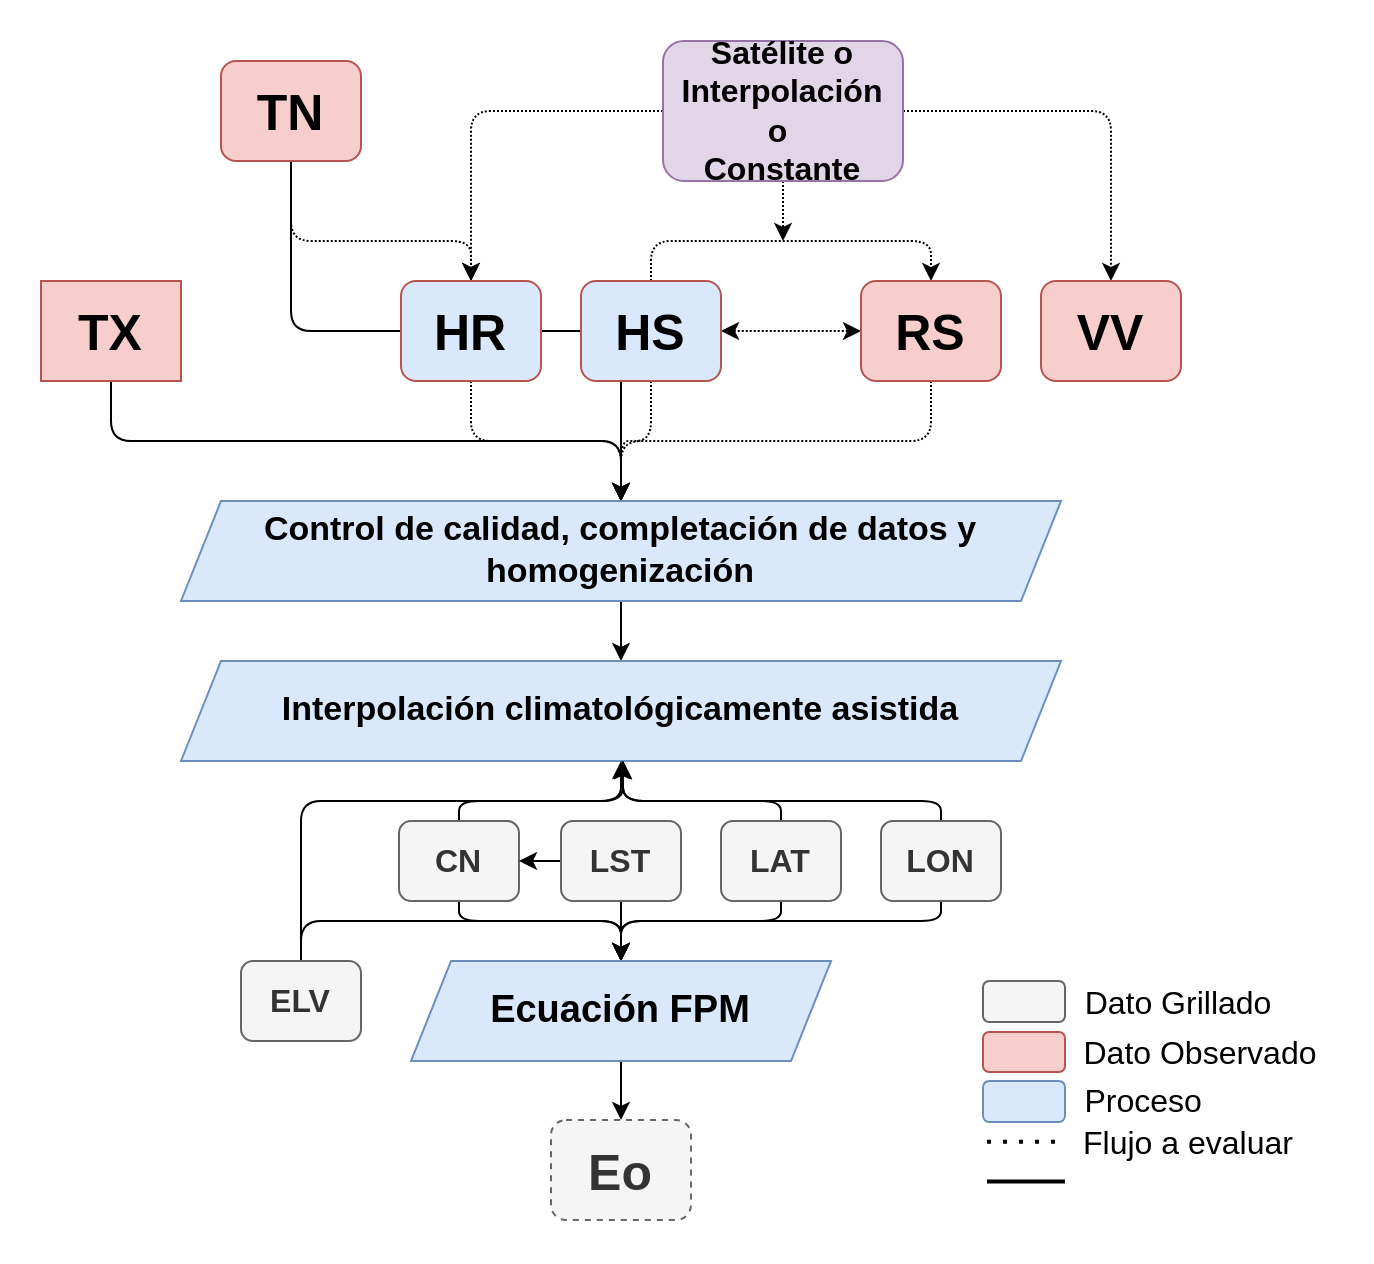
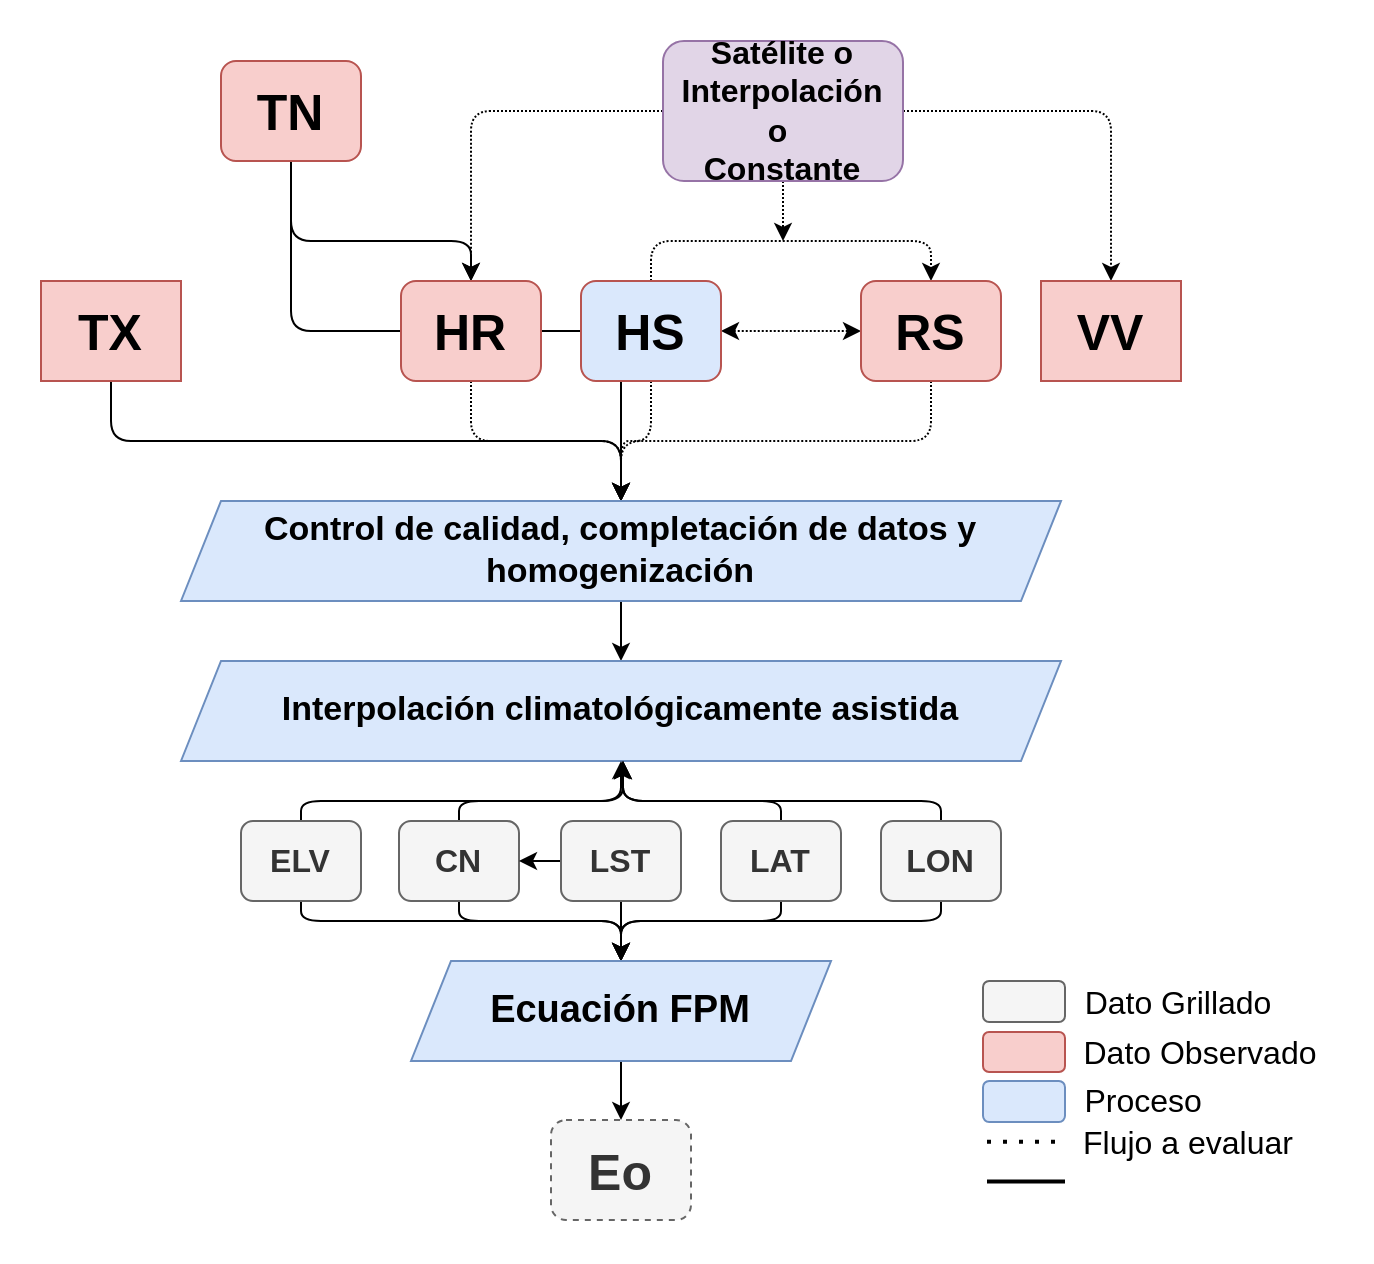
edge "TN" -> "HR": style dashed -> solid
node "HR": fillcolor #dae8fc -> #f8cecc
node "VV": shape rounded rectangle -> rectangle
node "ELV": moved (301, 1001) -> (301, 861)
